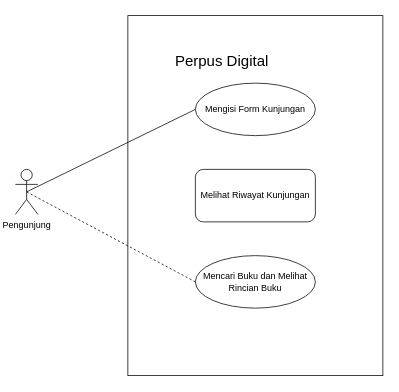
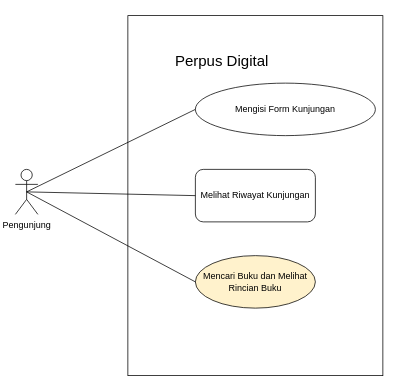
node "Mengisi Form Kunjungan": size 120x53 -> 180x53
edge "Pengunjung" -- "Melihat Riwayat Kunjungan": added
edge "Pengunjung" -- "Mencari Buku dan Melihat Rincian Buku": style dashed -> solid
node "Mencari Buku dan Melihat Rincian Buku": fillcolor #ffffff -> #fff2cc
